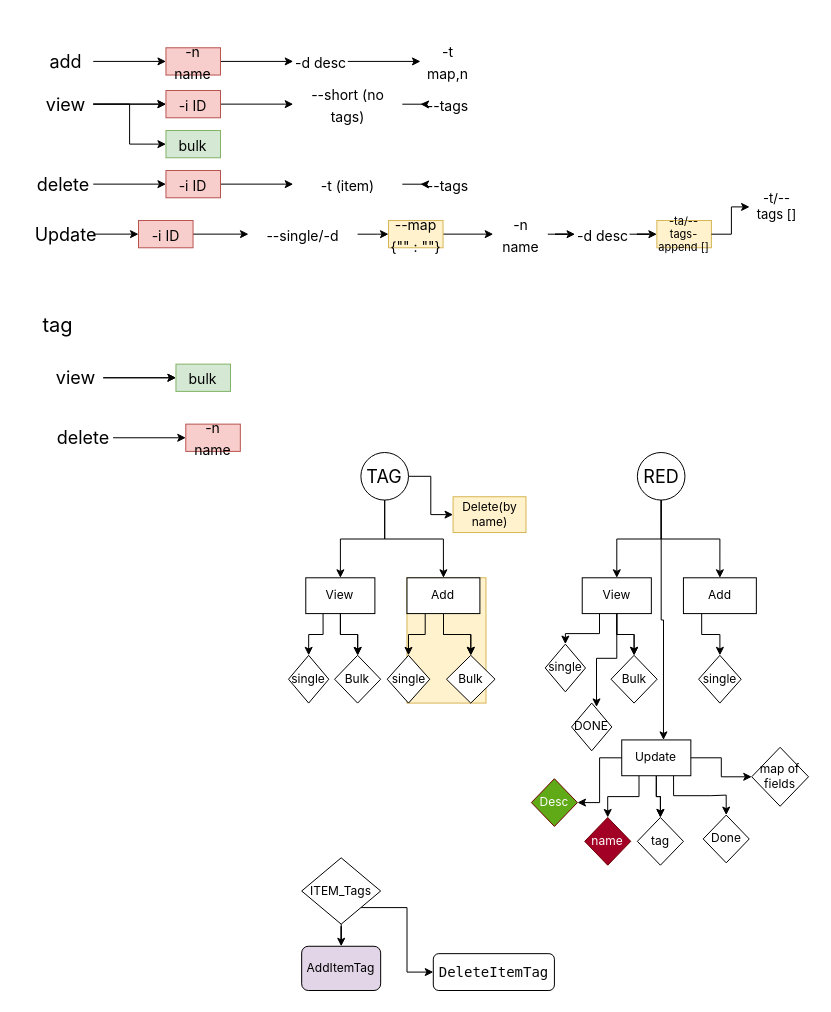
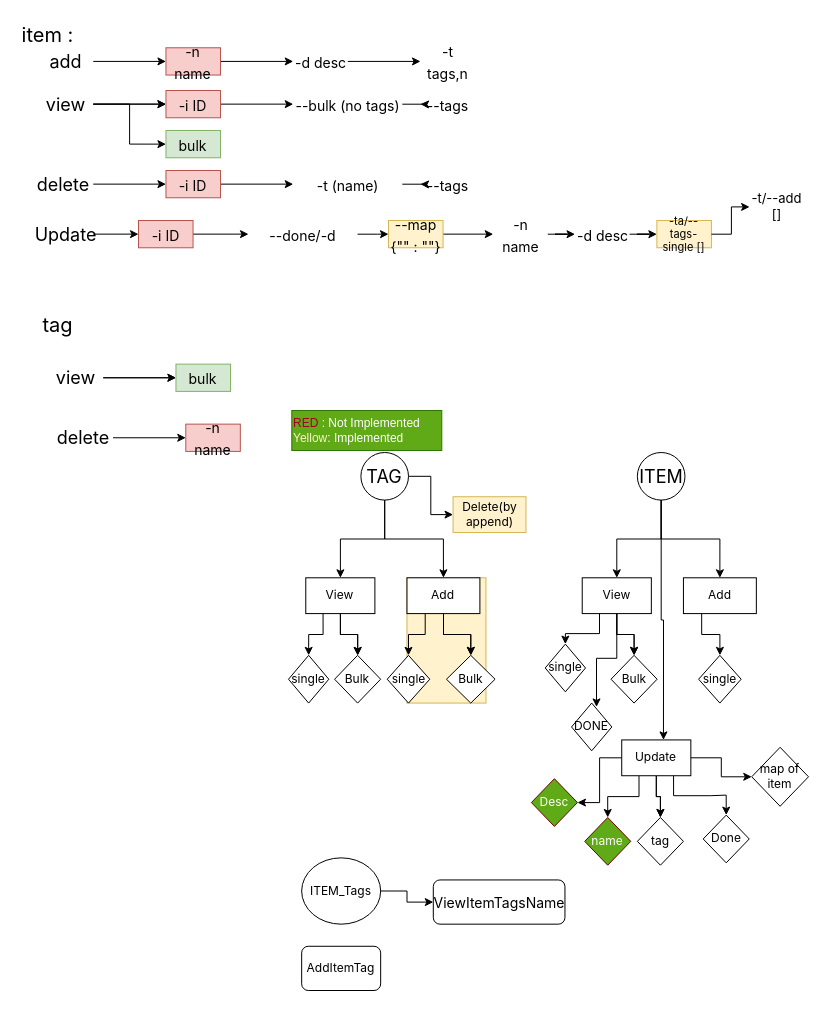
node "item :": added
node "-t map,n": label "-t map,n" -> "-t tags,n"
node "--short (no tags)": label "--short (no tags)" -> "--bulk (no tags)"
node "-t (item)": label "-t (item)" -> "-t (name)"
node "-t/--tags []": label "-t/--tags []" -> "-t/--add []"
node "--single/-d": label "--single/-d" -> "--done/-d"
node "-ta/--tags-append []": label "-ta/--tags-append []" -> "-ta/--tags-single []"
node "RED : Not Implemented Yellow: Implemented": added
node "RED": label "RED" -> "ITEM"
node "Delete(by name)": label "Delete(by name)" -> "Delete(by append)"
node "map of fields": label "map of fields" -> "map of item"
node "name": fillcolor #a20025 -> #60a917
node "ITEM_Tags": shape diamond -> ellipse
edge "ITEM_Tags" -> "ViewItemTagsName": added
node "ViewItemTagsName": added
edge "ITEM_Tags" -> "DeleteItemTag": removed
edge "ITEM_Tags" -> "AddItemTag": removed
node "AddItemTag": fillcolor #e1d5e7 -> #ffffff
node "DeleteItemTag": removed
